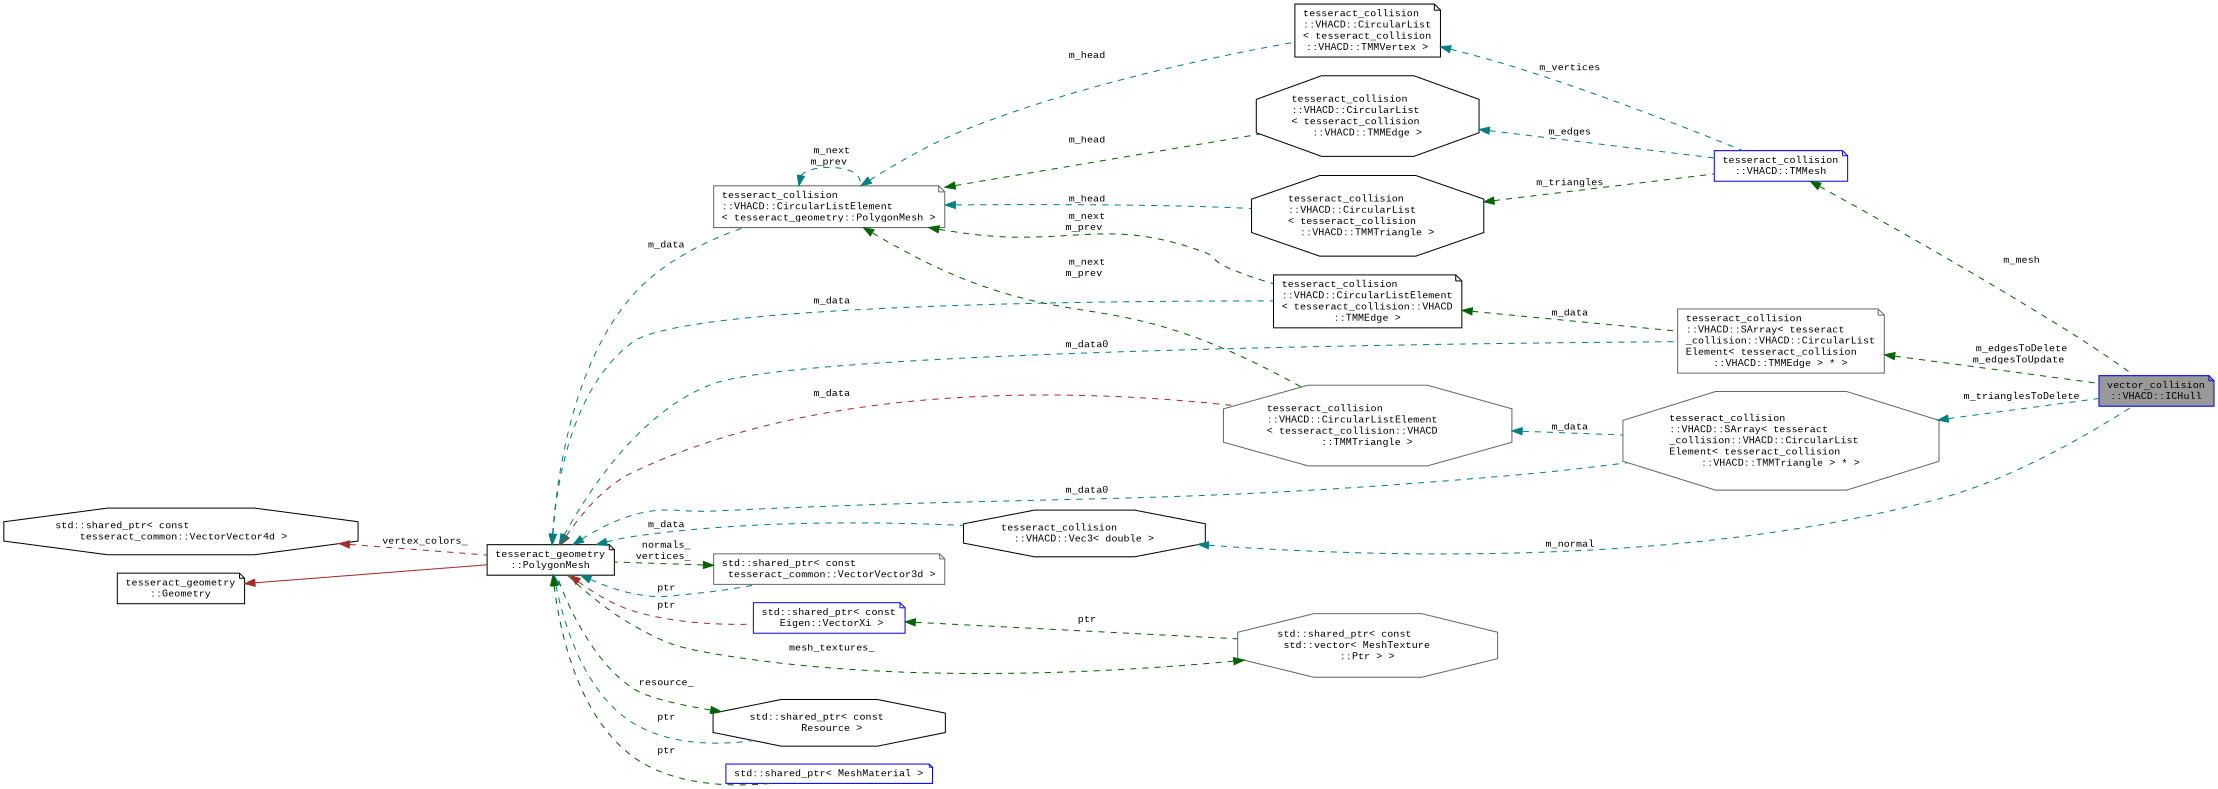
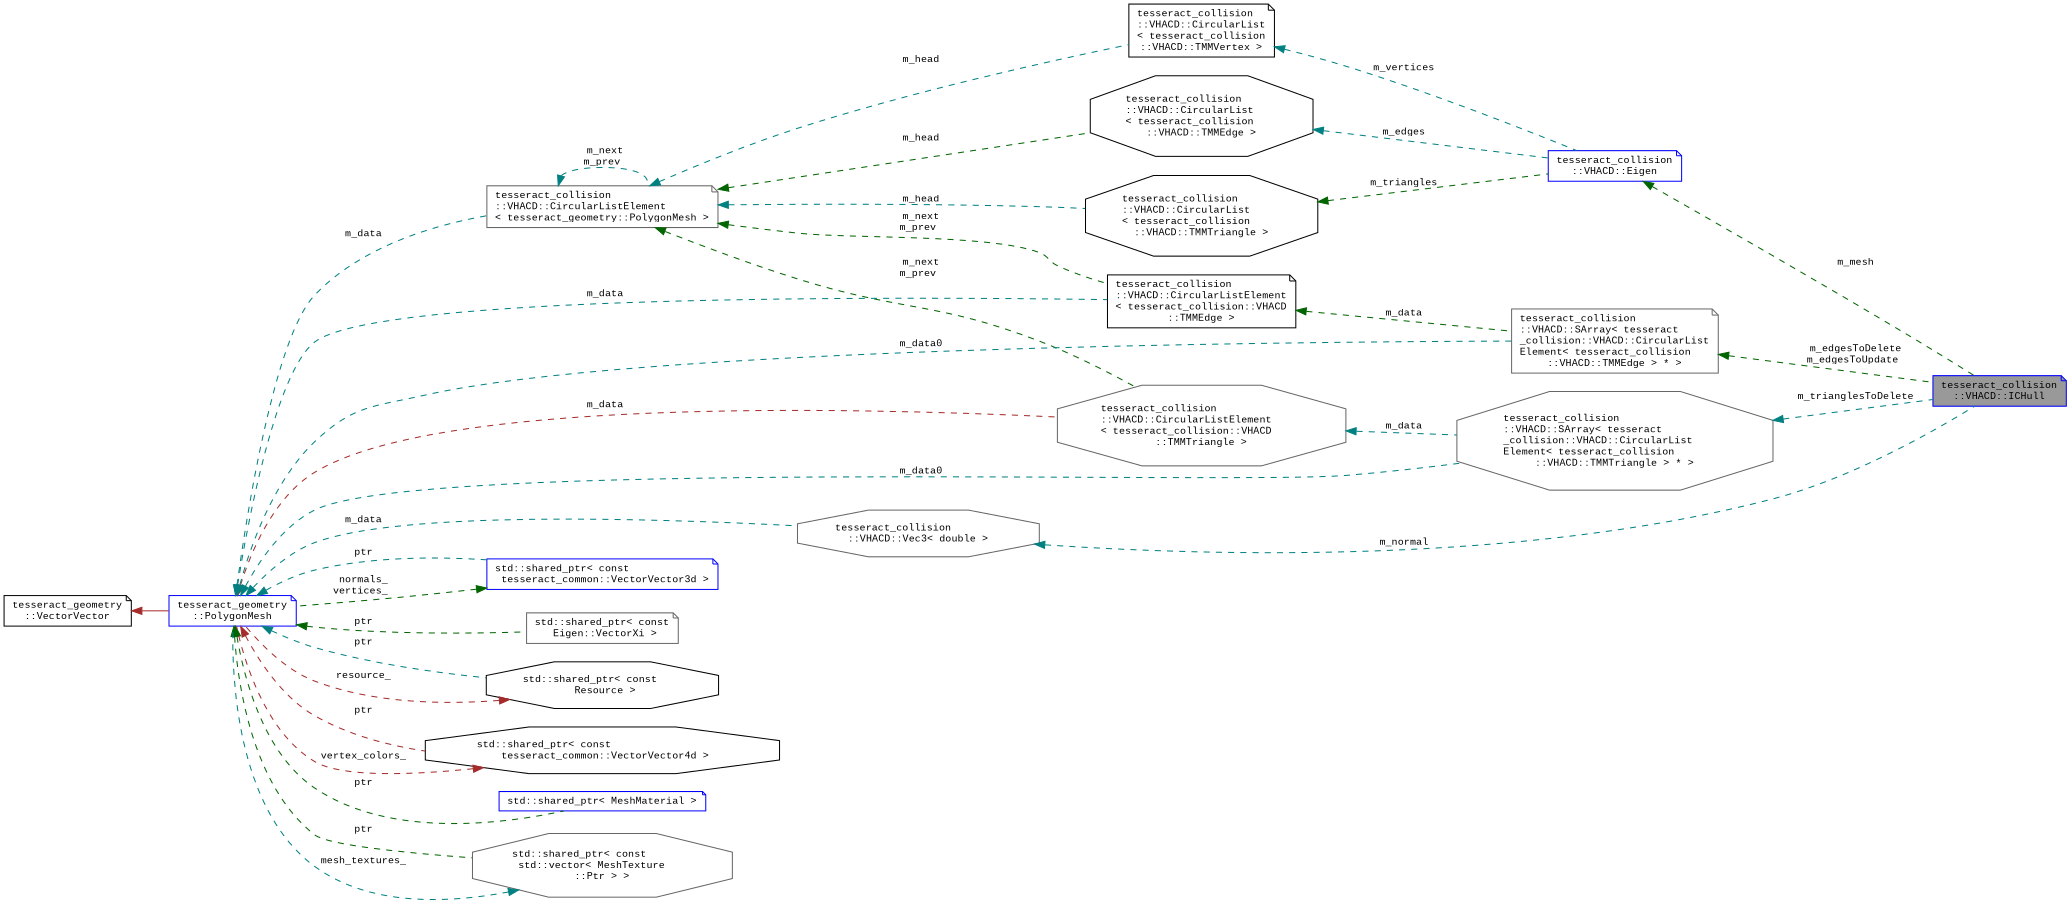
node "tesseract_collision ::VHACD::TMMesh": label "tesseract_collision ::VHACD::TMMesh" -> "tesseract_collision ::VHACD::Eigen"
node "vector_collision ::VHACD::ICHull": label "vector_collision ::VHACD::ICHull" -> "tesseract_collision ::VHACD::ICHull"
node "tesseract_collision ::VHACD::Vec3< double >": color black -> gray40
node "tesseract_geometry ::PolygonMesh": color black -> blue
node "std::shared_ptr< const tesseract_common::VectorVector3d >": color gray40 -> blue
node "tesseract_geometry ::Geometry": label "tesseract_geometry ::Geometry" -> "tesseract_geometry ::VectorVector"
edge "std::shared_ptr< const Eigen::VectorXi >" -> "tesseract_geometry ::PolygonMesh": color brown -> darkgreen
node "std::shared_ptr< const Eigen::VectorXi >": color blue -> gray40
edge "std::shared_ptr< const std::vector< MeshTexture ::Ptr > >" -> "std::shared_ptr< const Eigen::VectorXi >": now "std::shared_ptr< const std::vector< MeshTexture ::Ptr > >" -> "tesseract_geometry ::PolygonMesh"
edge "tesseract_geometry ::PolygonMesh" -> "std::shared_ptr< const Resource >": color darkgreen -> brown
edge "tesseract_geometry ::PolygonMesh" -> "std::shared_ptr< const std::vector< MeshTexture ::Ptr > >": color darkgreen -> teal
edge "std::shared_ptr< const tesseract_common::VectorVector4d >" -> "tesseract_geometry ::PolygonMesh": added, label "ptr"
